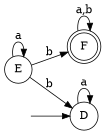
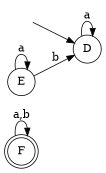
edge "E" -> "F": removed, label "b"
